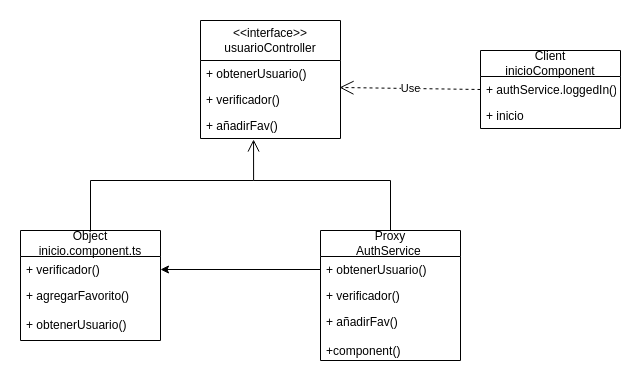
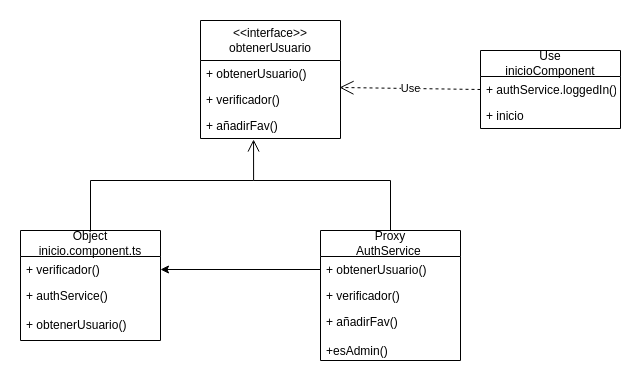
node "<<interface>> usuarioController": label "<<interface>> usuarioController" -> "<<interface>> obtenerUsuario"
node "Client inicioComponent": label "Client inicioComponent" -> "Use inicioComponent"
node "+ agregarFavorito() + obtenerUsuario()": label "+ agregarFavorito() + obtenerUsuario()" -> "+ authService() + obtenerUsuario()"
node "+ añadirFav() +component()": label "+ añadirFav() +component()" -> "+ añadirFav() +esAdmin()"
